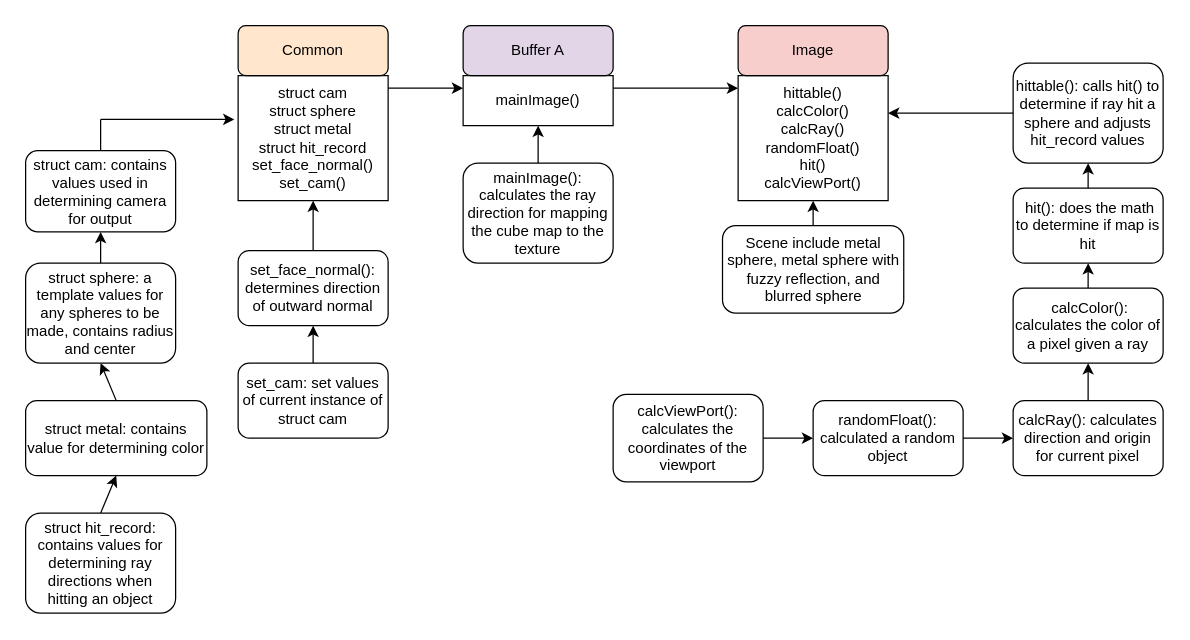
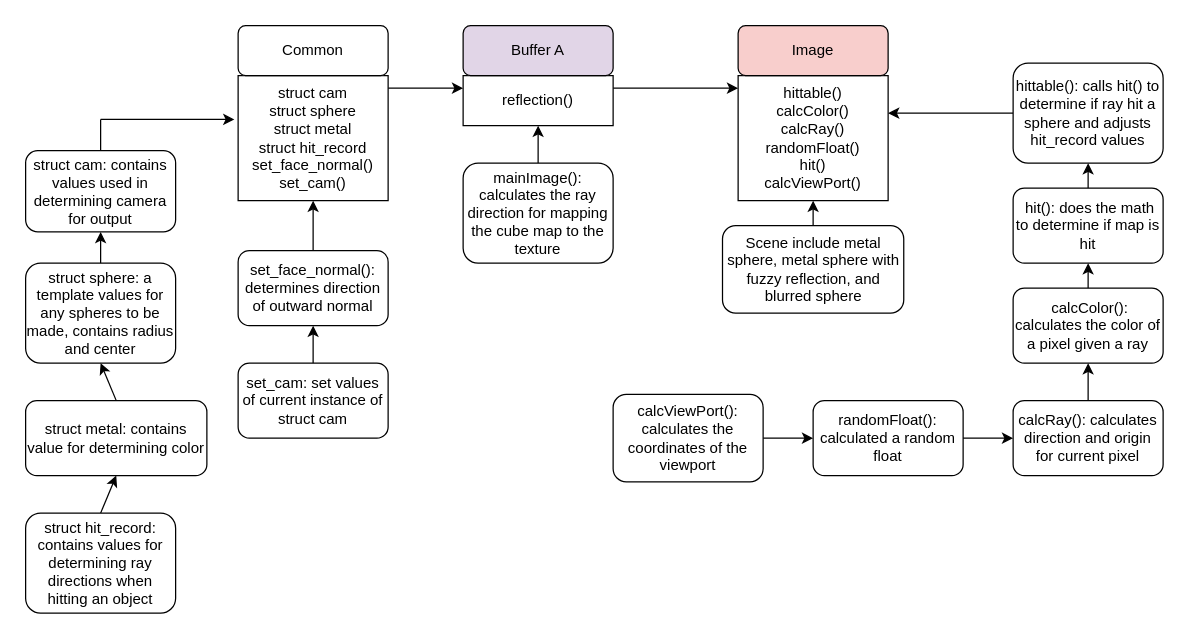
node "Common": fillcolor #ffe6cc -> #ffffff
node "mainImage()": label "mainImage()" -> "reflection()"
node "randomFloat(): calculated a random object": label "randomFloat(): calculated a random object" -> "randomFloat(): calculated a random float"
